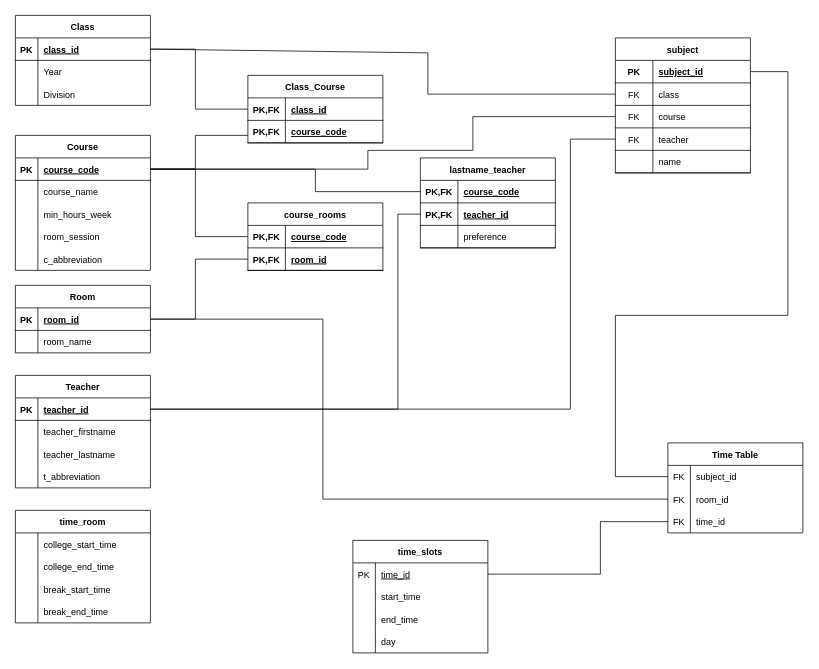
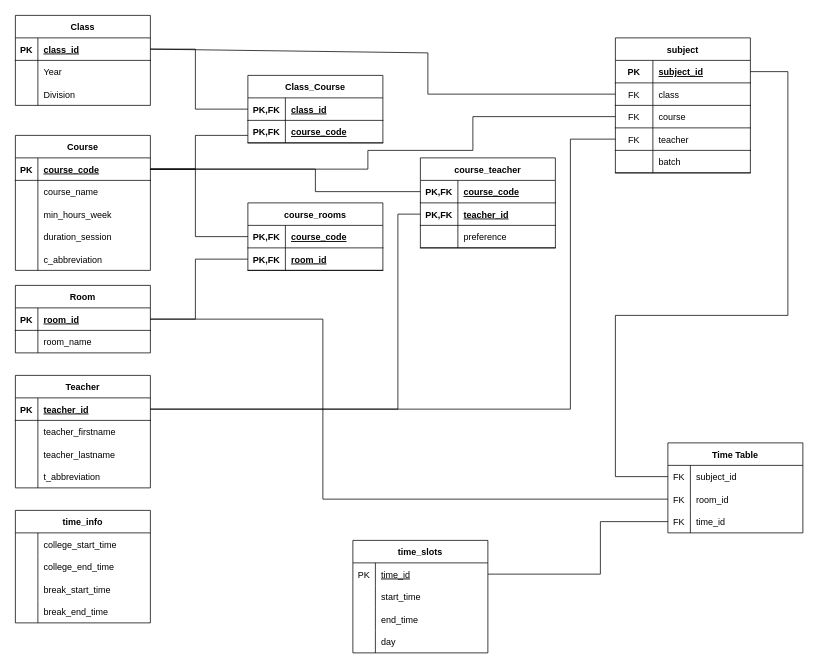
node "name": label "name" -> "batch"
node "lastname_teacher": label "lastname_teacher" -> "course_teacher"
node "room_session": label "room_session" -> "duration_session"
node "time_room": label "time_room" -> "time_info"
